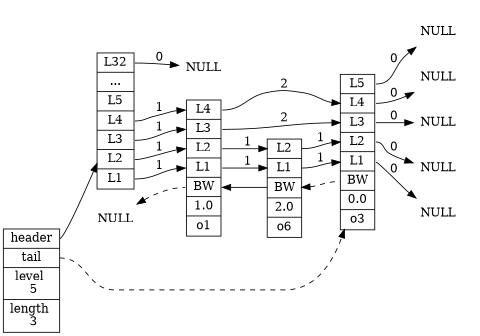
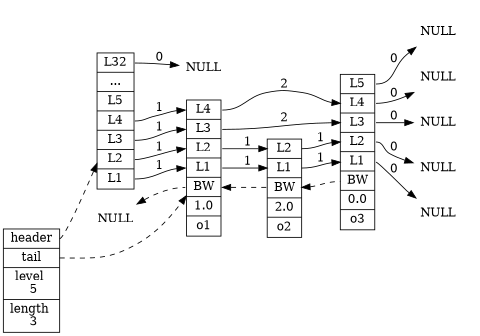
edge "L2" -> "L4": style solid -> dashed
edge "header" -> "L32": style solid -> dashed
node "L2": text "o6" -> "o2"
edge "header" -> "L5": now "header" -> "L4"
